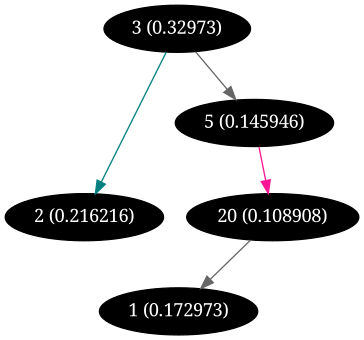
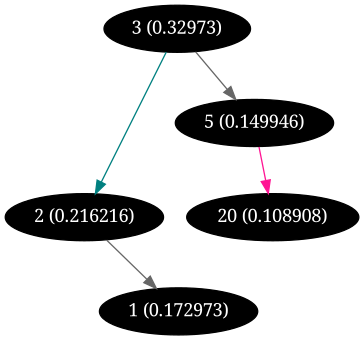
node "5 (0.145946)": label "5 (0.145946)" -> "5 (0.149946)"
edge "20 (0.108908)" -> "1 (0.172973)": now "2 (0.216216)" -> "1 (0.172973)"
